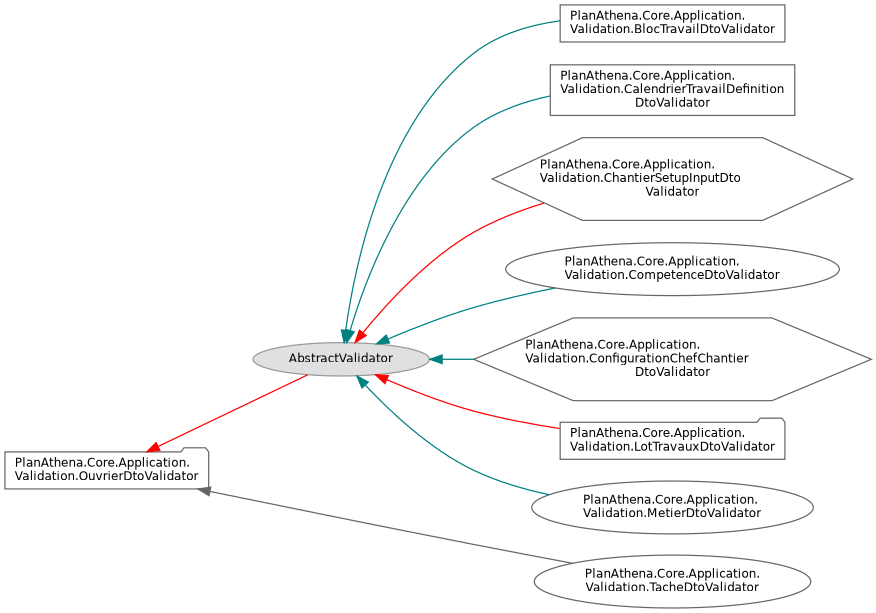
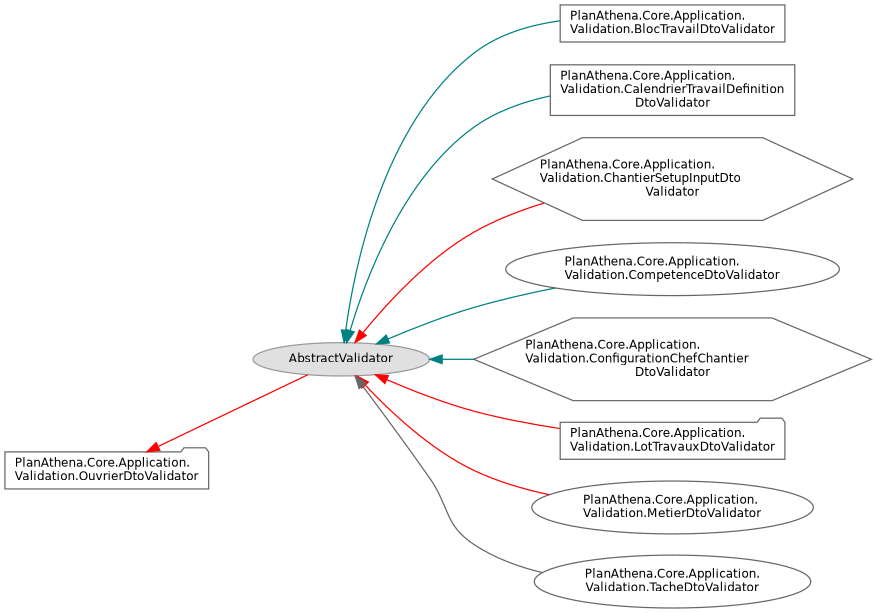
edge "PlanAthena.Core.Application. Validation.MetierDtoValidator" -> "AbstractValidator": color teal -> red
edge "PlanAthena.Core.Application. Validation.TacheDtoValidator" -> "PlanAthena.Core.Application. Validation.OuvrierDtoValidator": now "PlanAthena.Core.Application. Validation.TacheDtoValidator" -> "AbstractValidator"
